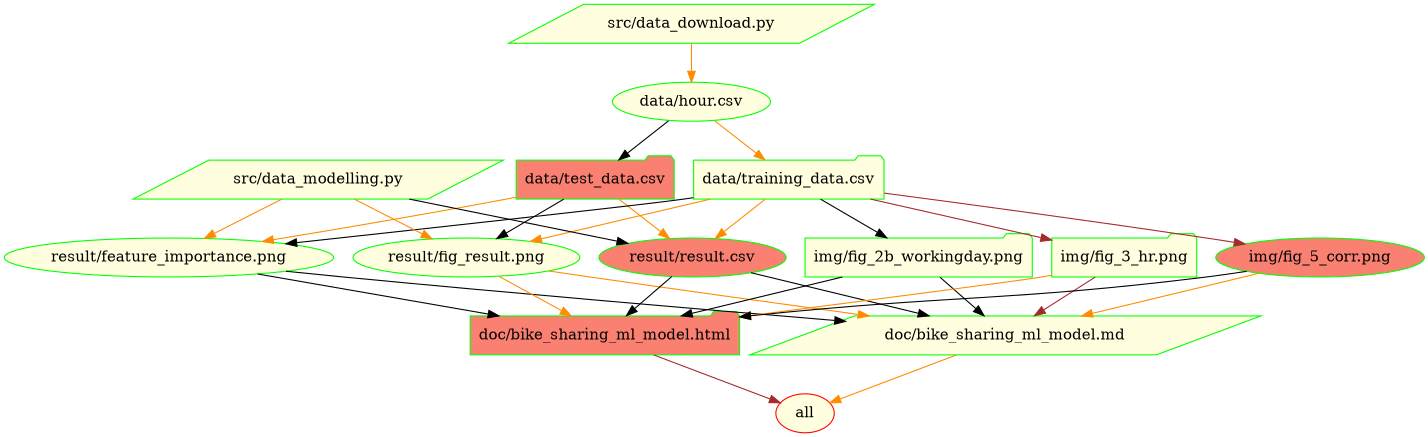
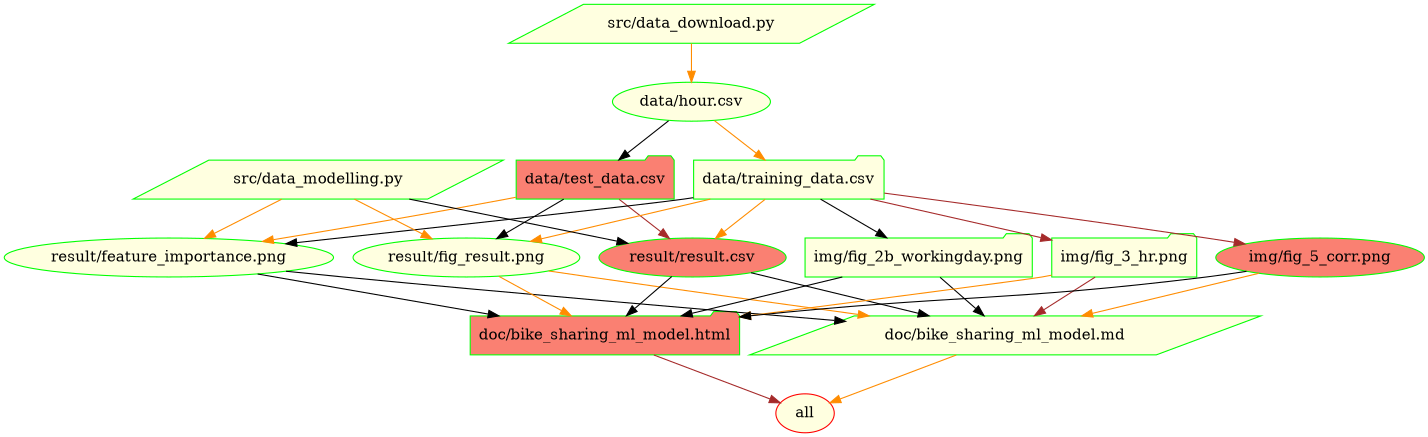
edge "data/test_data.csv" -> "result/result.csv": color darkorange -> brown
